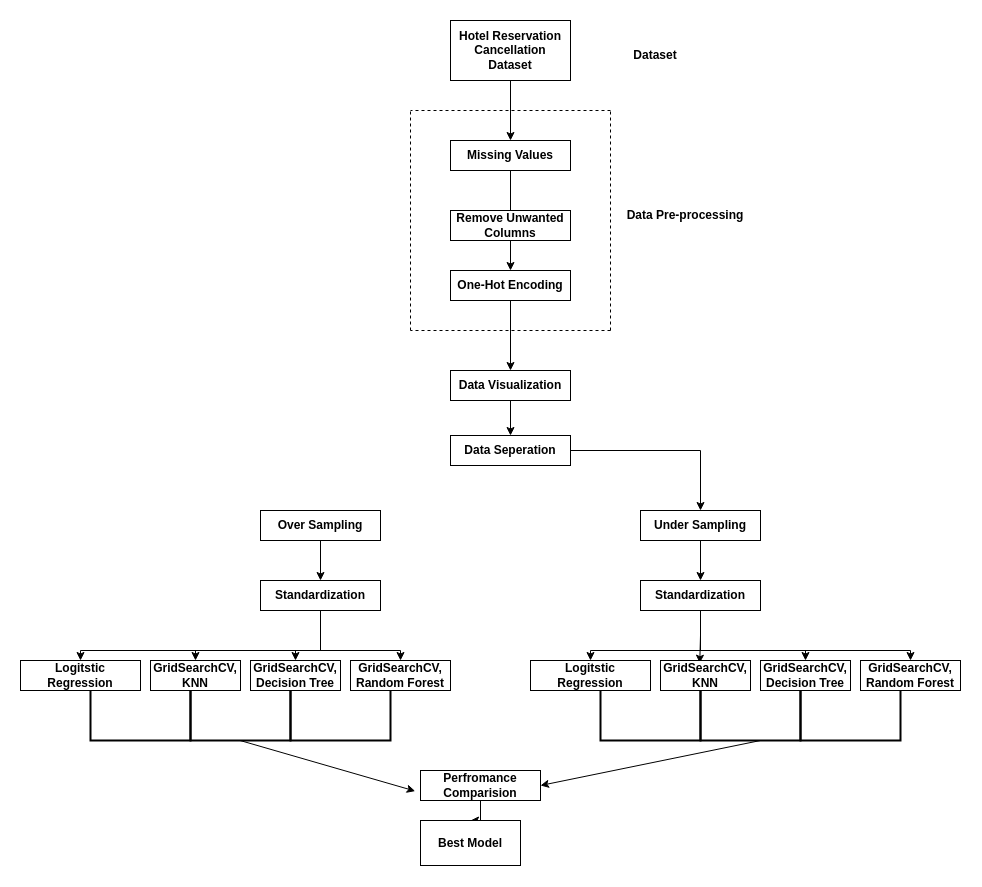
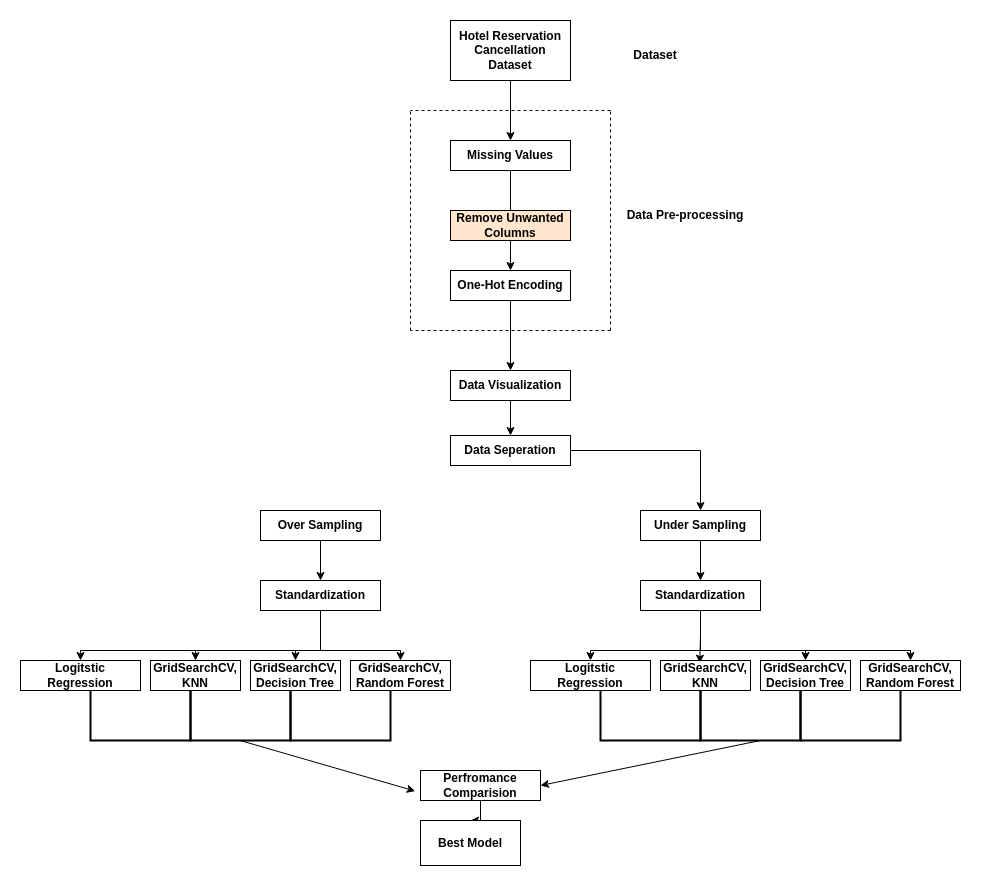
node "Remove Unwanted Columns": fillcolor #ffffff -> #ffe6cc
